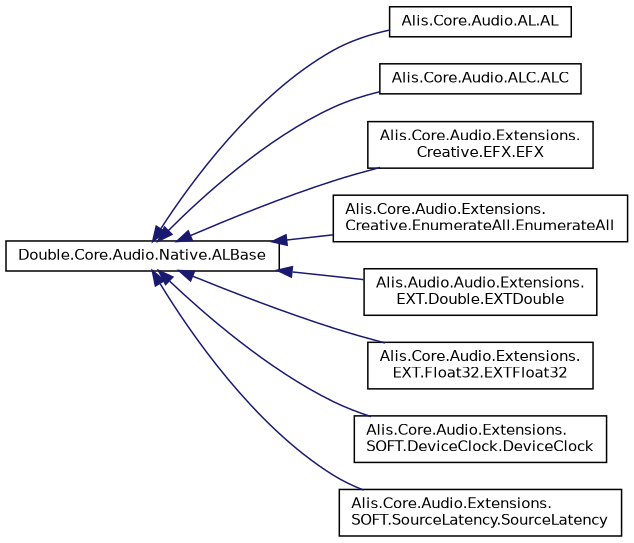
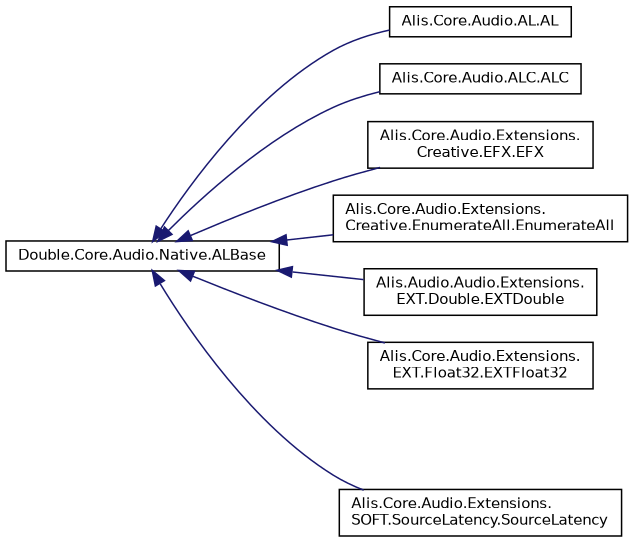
node "Alis.Core.Audio.Extensions. SOFT.DeviceClock.DeviceClock": removed
